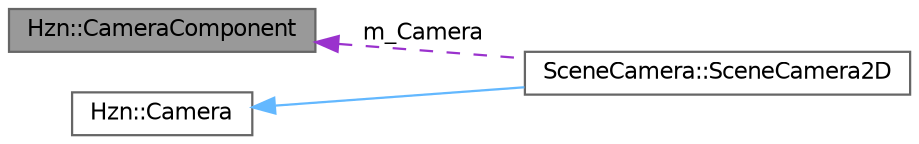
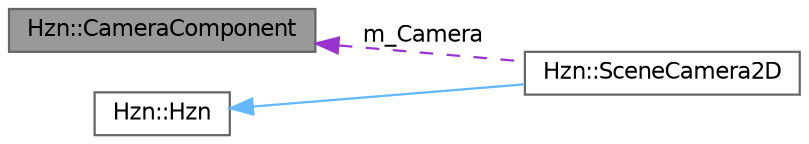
node "SceneCamera::SceneCamera2D": label "SceneCamera::SceneCamera2D" -> "Hzn::SceneCamera2D"
node "Hzn::Camera": label "Hzn::Camera" -> "Hzn::Hzn"
